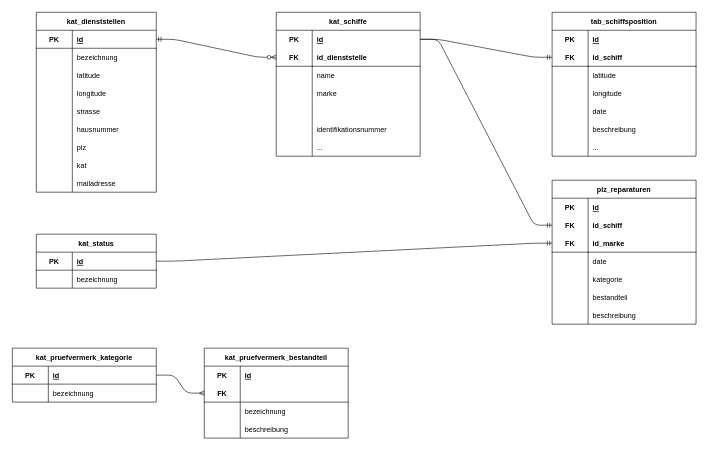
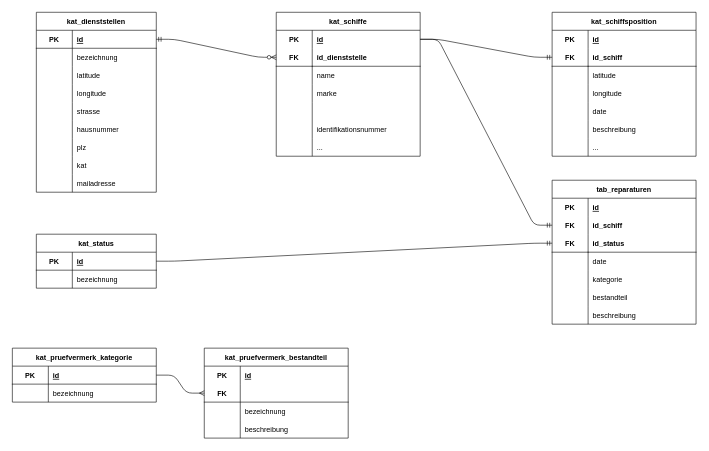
node "tab_schiffsposition": label "tab_schiffsposition" -> "kat_schiffsposition"
node "plz_reparaturen": label "plz_reparaturen" -> "tab_reparaturen"
node "id_marke": label "id_marke" -> "id_status"
